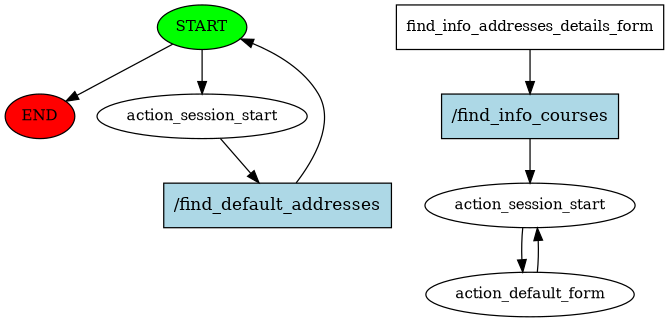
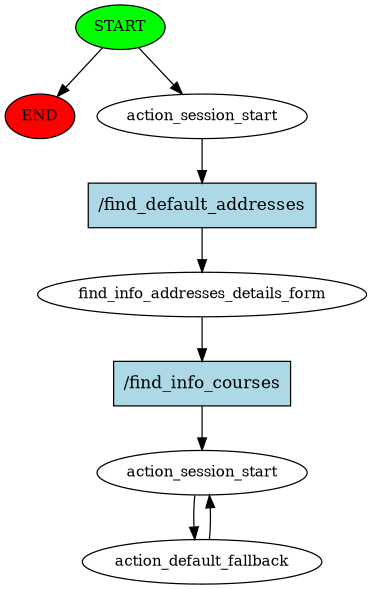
node "find_info_addresses_details_form": shape box -> ellipse
edge "/find_default_addresses" -> "START": now "/find_default_addresses" -> "find_info_addresses_details_form"
node "action_default_form": label "action_default_form" -> "action_default_fallback"
